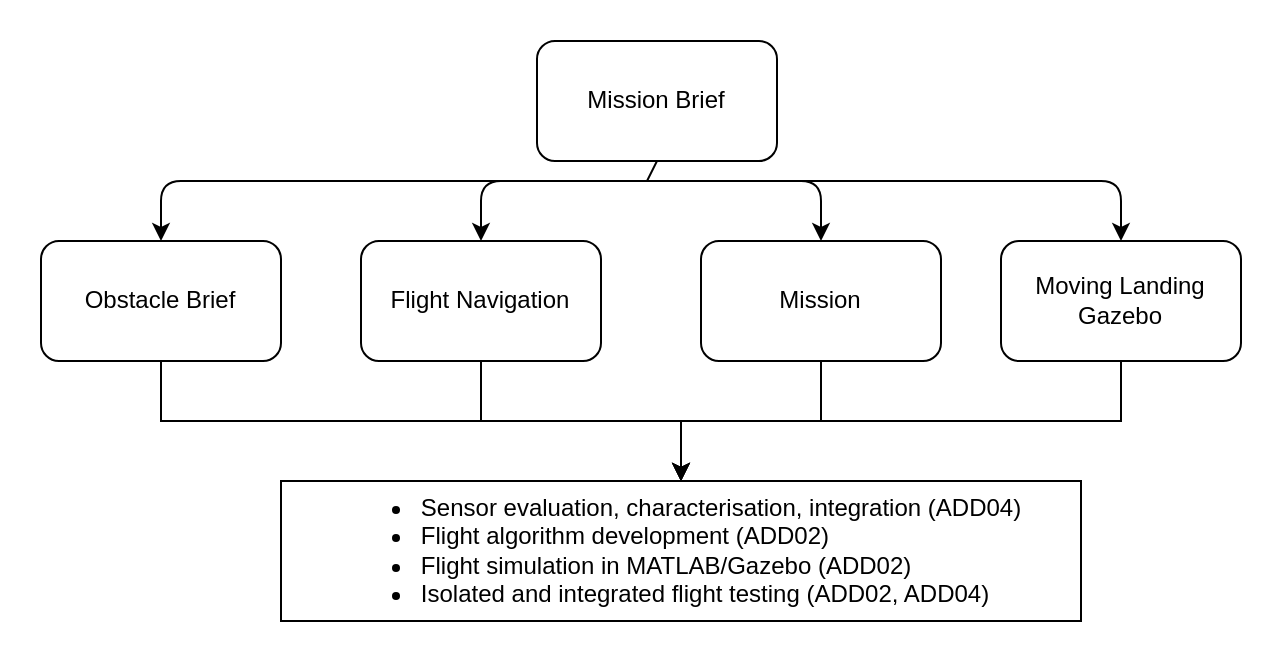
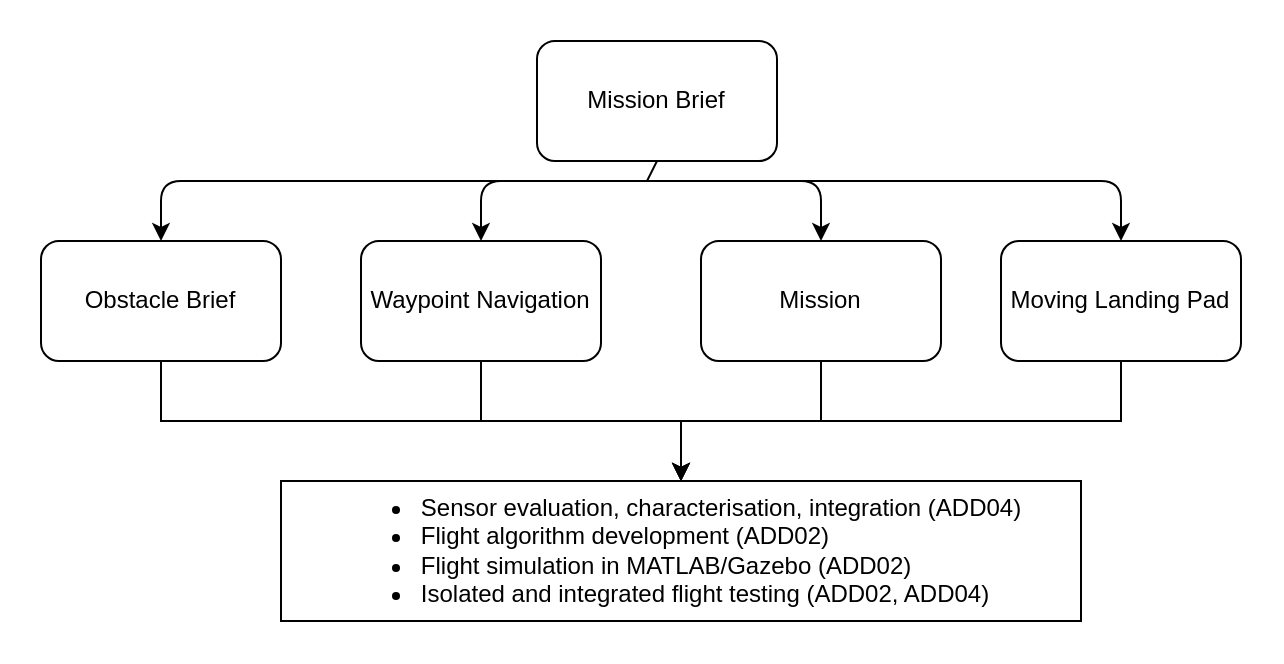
node "Flight Navigation": label "Flight Navigation" -> "Waypoint Navigation"
node "Moving Landing Gazebo": label "Moving Landing Gazebo" -> "Moving Landing Pad"
